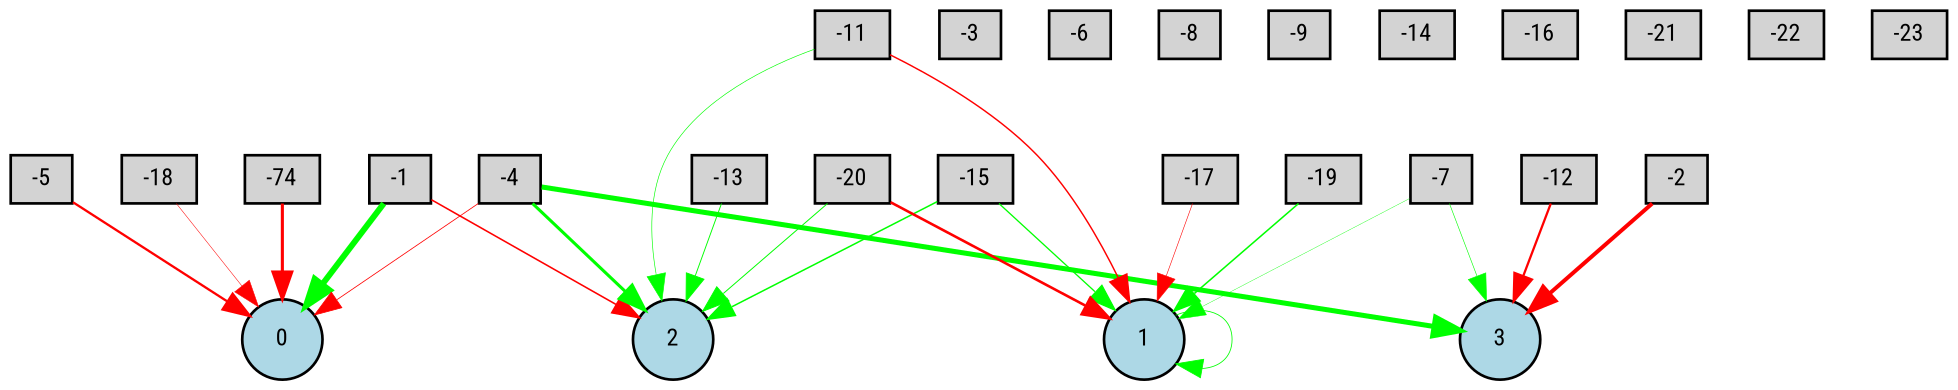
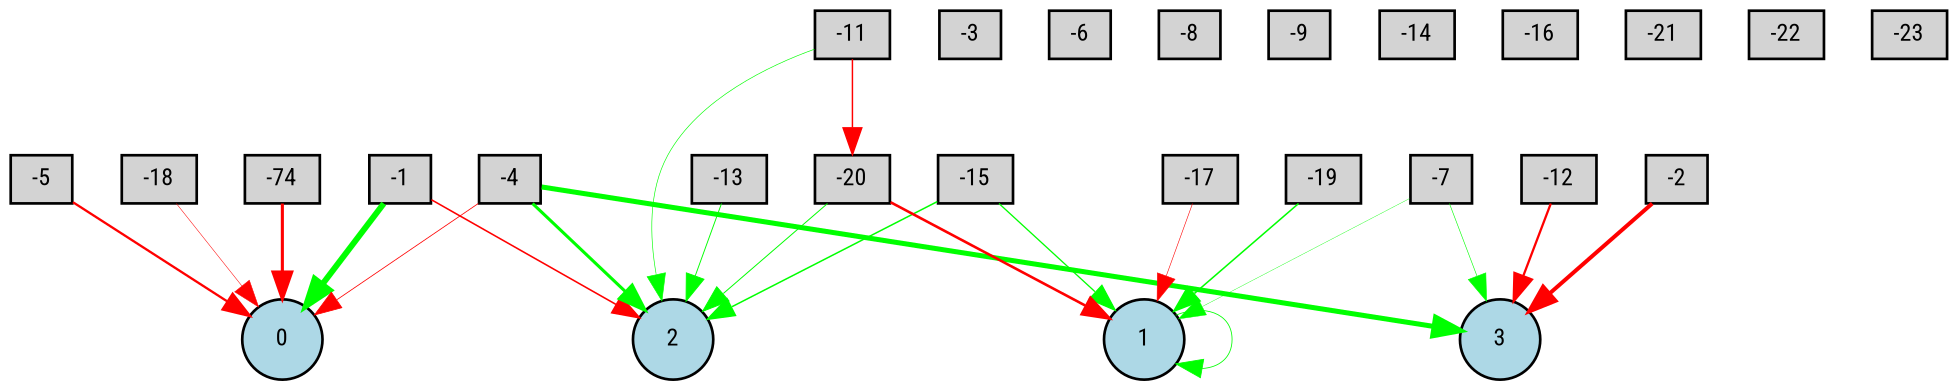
edge "-11" -> "1": now "-11" -> "-20"
